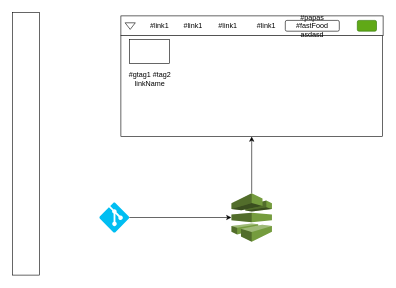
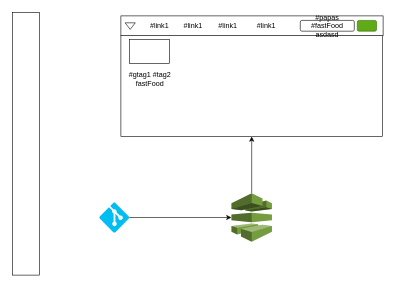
node "#papas #fastFood asdasd": moved (312, 26) -> (327, 26)
node "#gtag1 #tag2 linkName": label "#gtag1 #tag2 linkName" -> "#gtag1 #tag2 fastFood"
